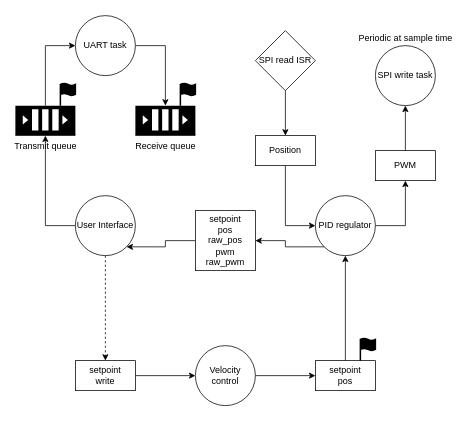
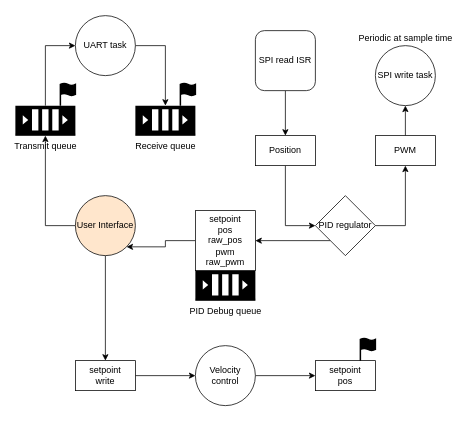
node "SPI read ISR": shape diamond -> rounded rectangle
node "PWM": moved (405, 165) -> (405, 150)
node "User Interface": fillcolor #ffffff -> #ffe6cc
node "PID regulator": shape ellipse -> diamond
node "PID Debug queue": added
edge "User Interface" -> "setpoint write": style dashed -> solid
edge "setpoint pos" -> "PID regulator": removed
